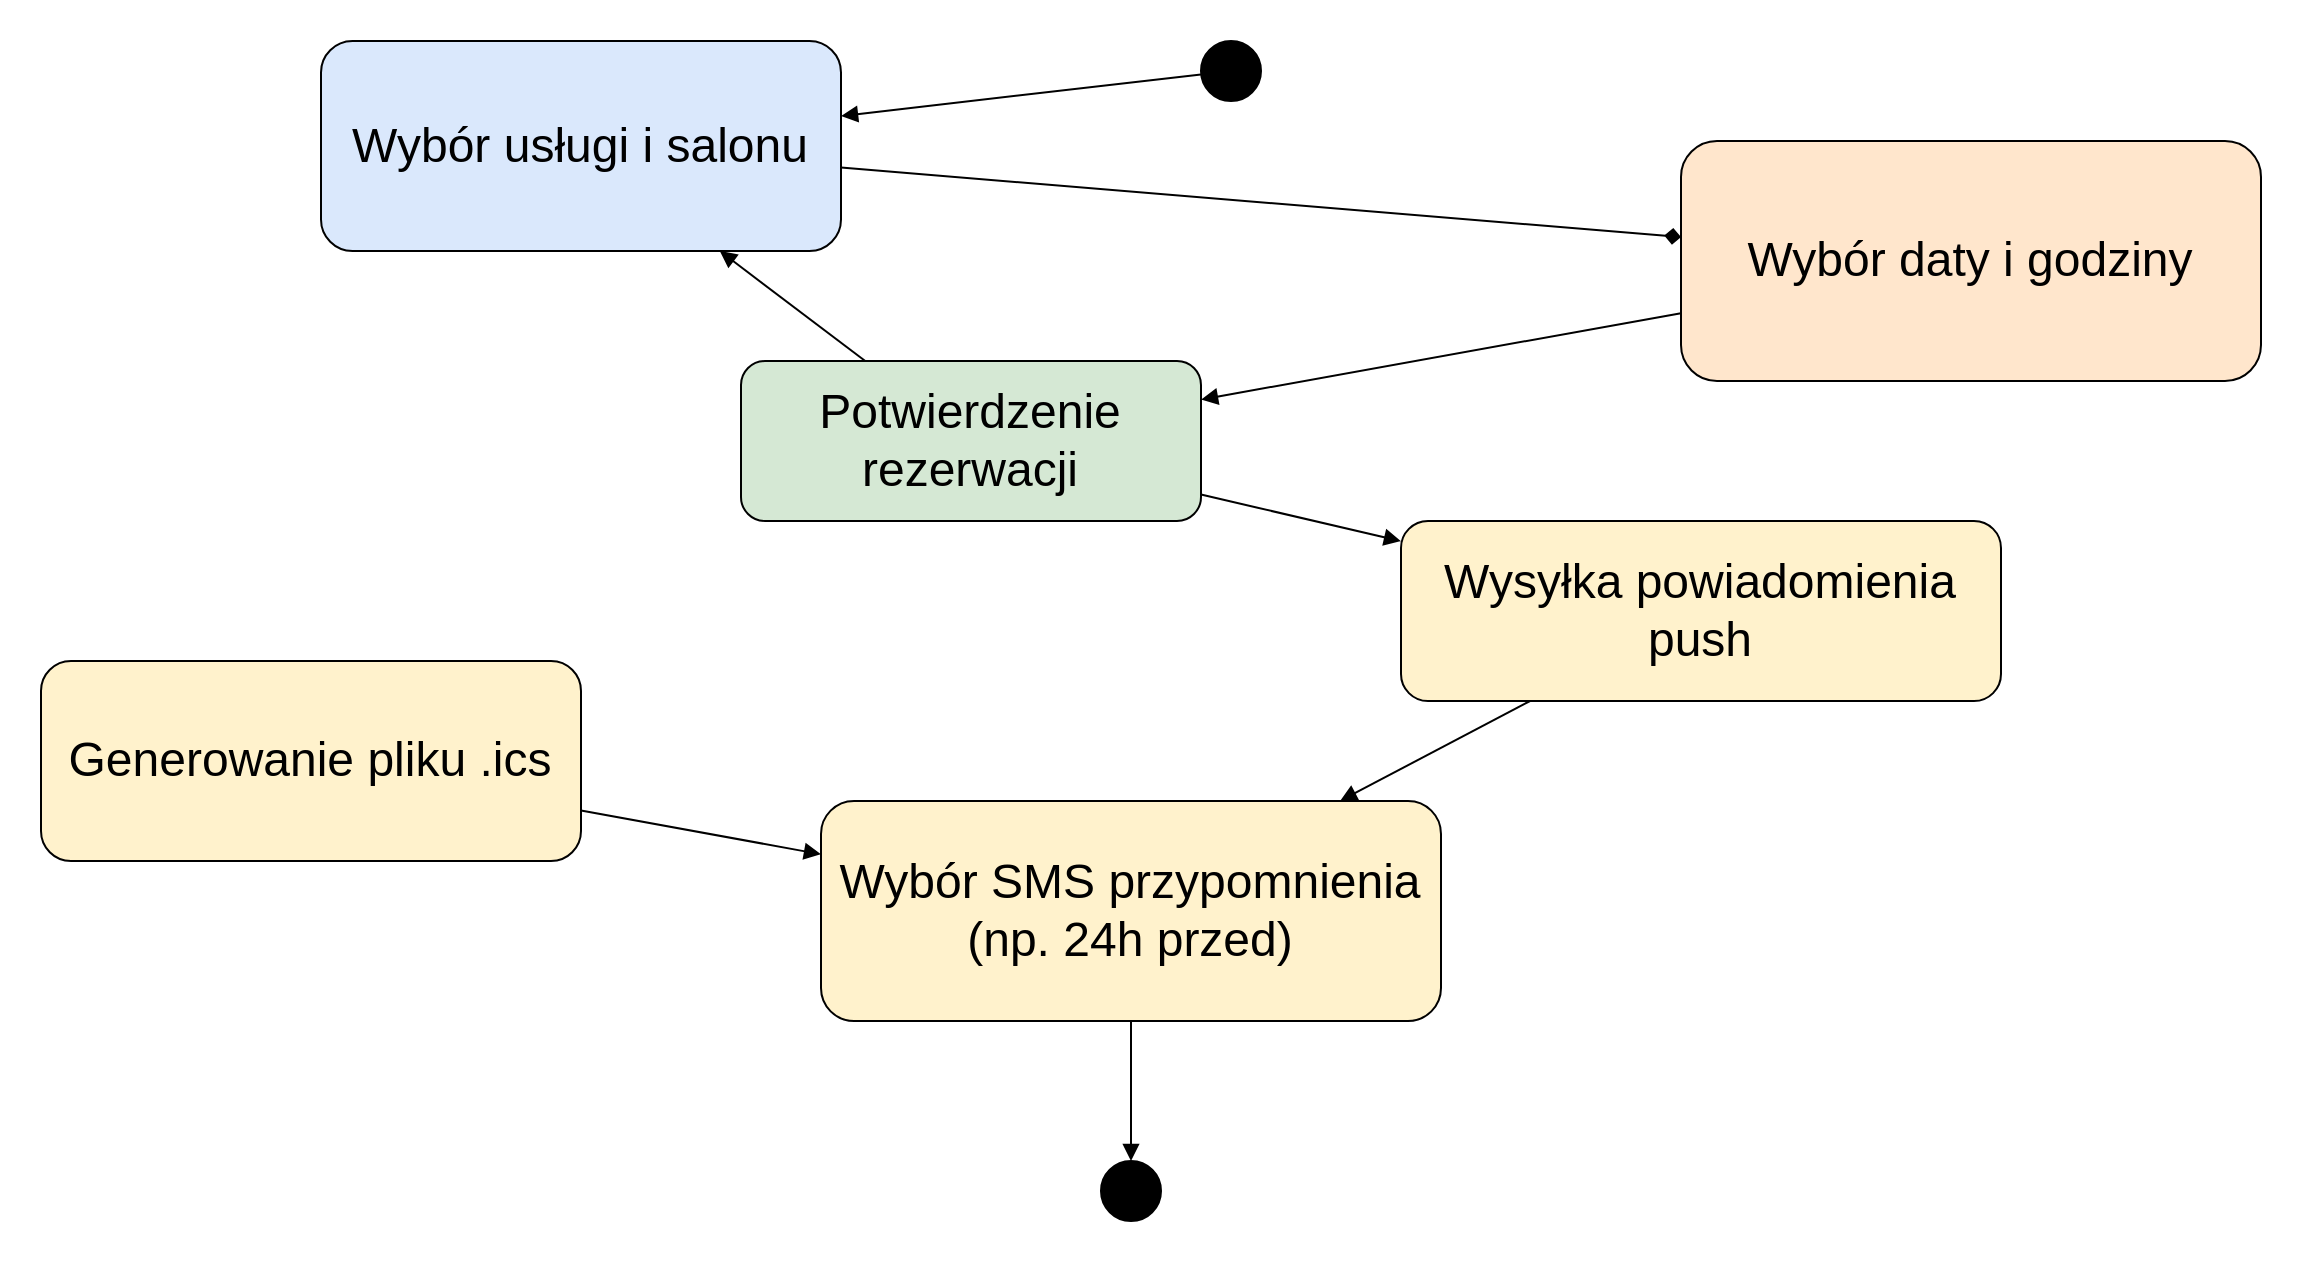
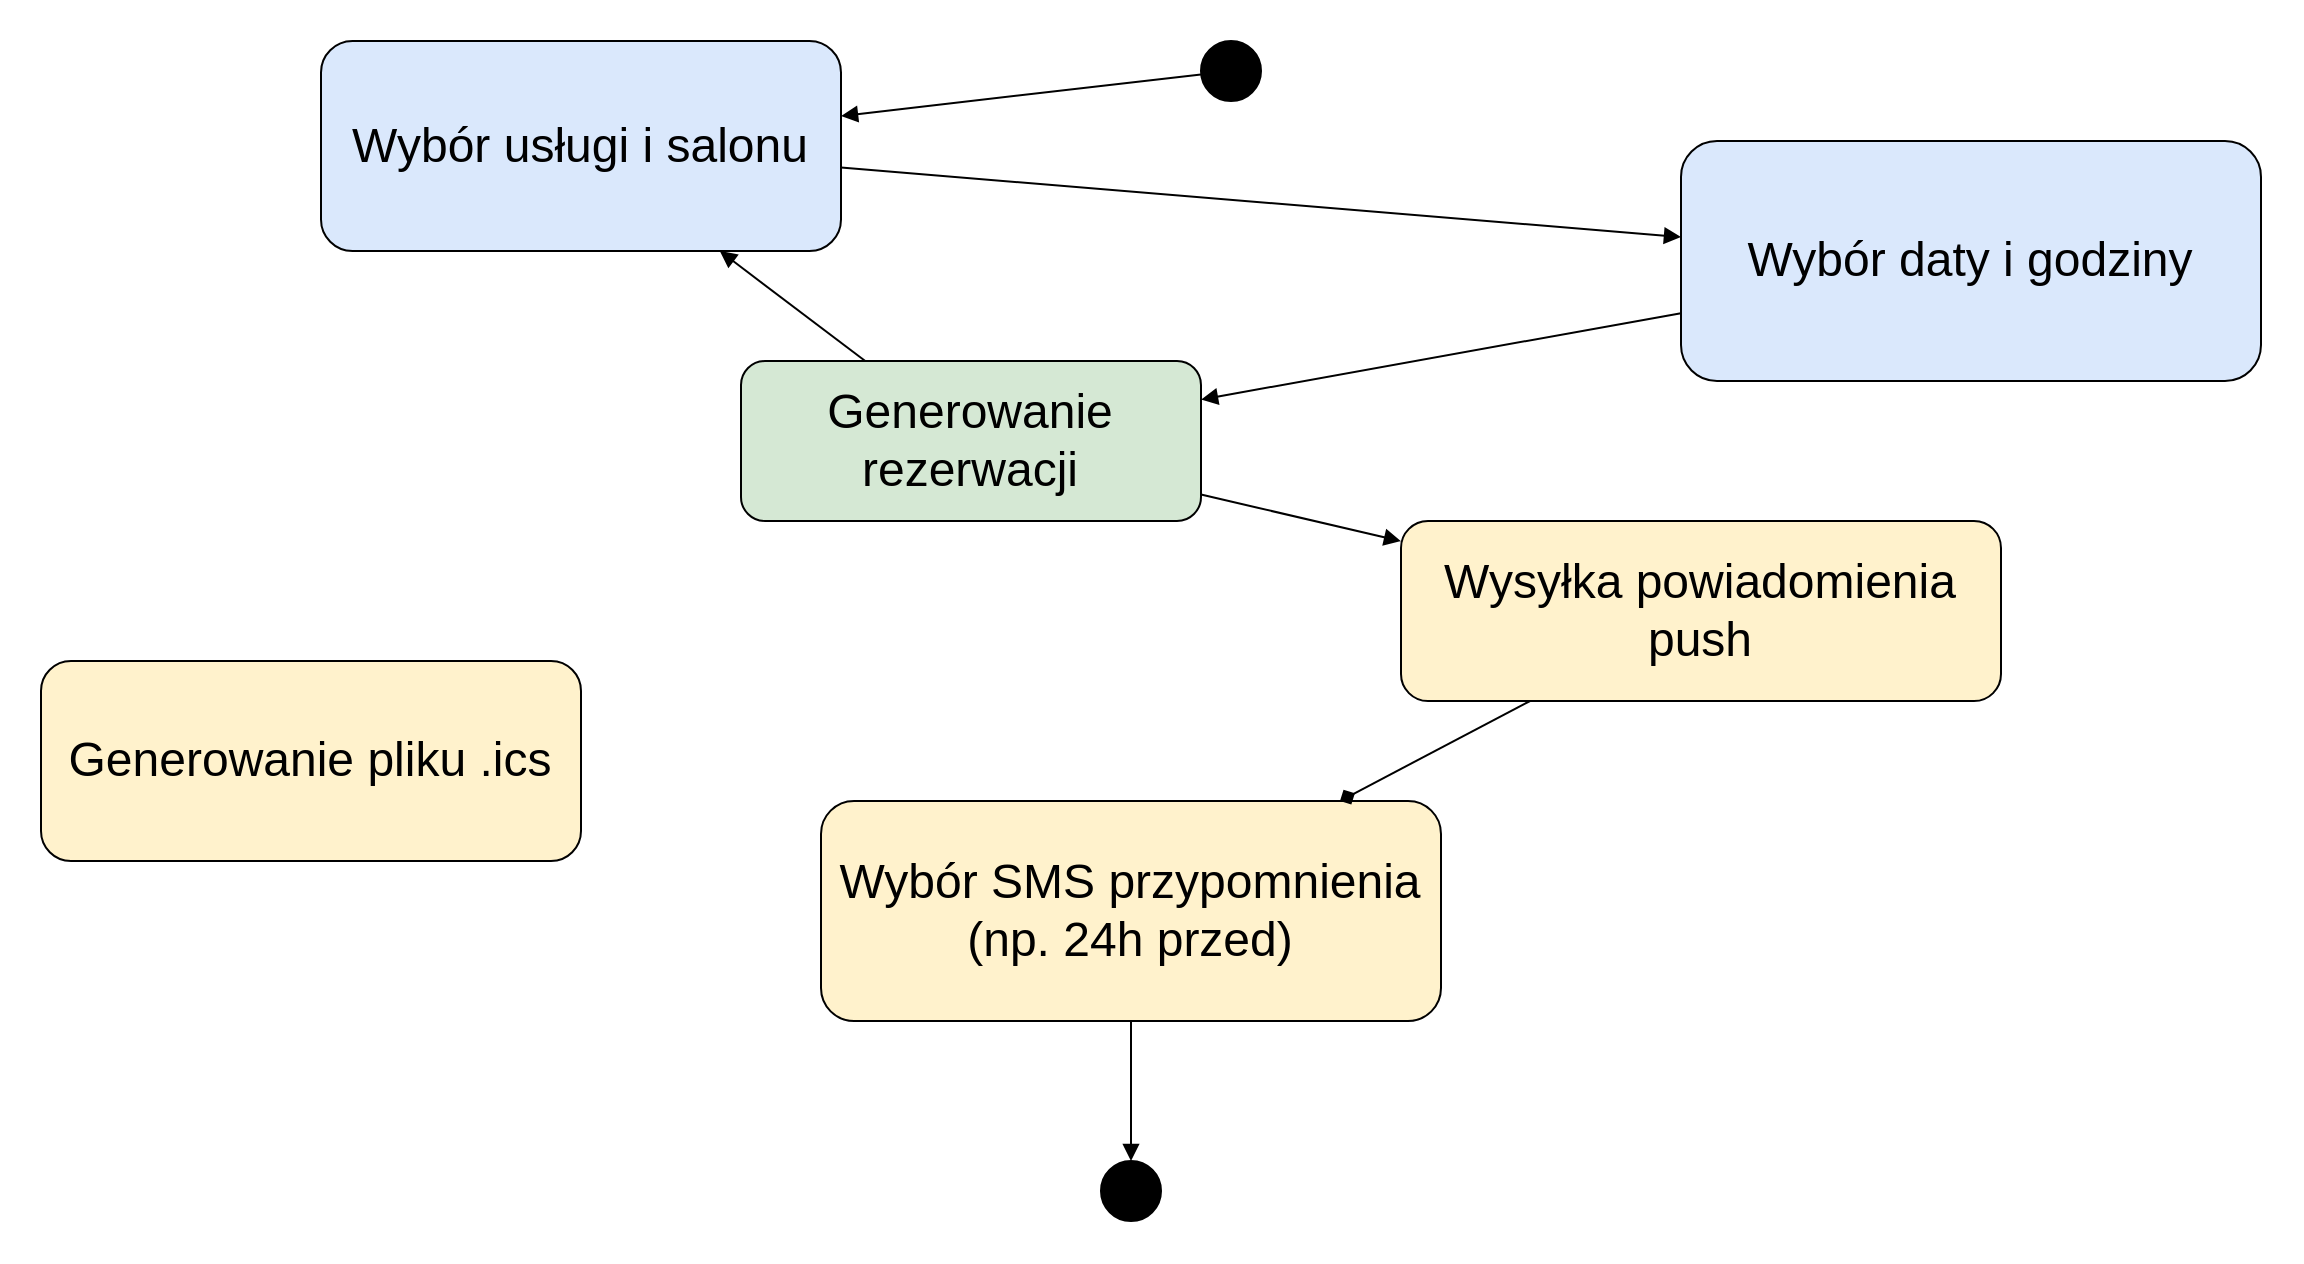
edge "Wybór usługi i salonu" -> "Wybór daty i godziny": arrowhead diamond -> block
node "Wybór daty i godziny": fillcolor #ffe6cc -> #dae8fc
node "Potwierdzenie rezerwacji": label "Potwierdzenie rezerwacji" -> "Generowanie rezerwacji"
edge "Wysyłka powiadomienia push" -> "Wybór SMS przypomnienia (np. 24h przed)": arrowhead block -> diamond
edge "Generowanie pliku .ics" -> "Wybór SMS przypomnienia (np. 24h przed)": removed
